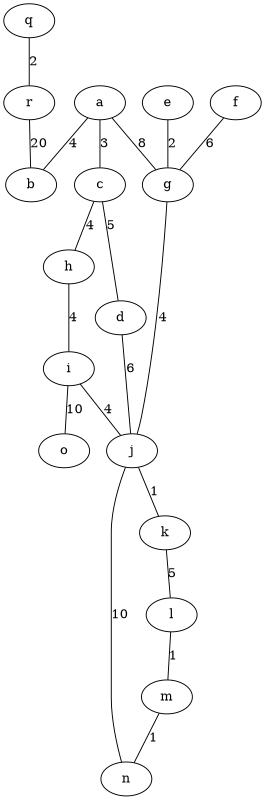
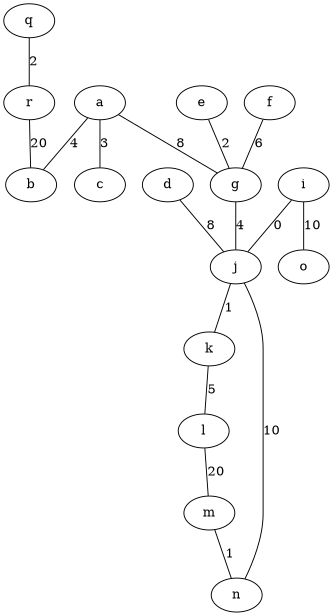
edge "c" -- "d": removed, label "5"
node "h": removed
edge "d" -- "j": label "6" -> "8"
edge "i" -- "j": label "4" -> "0"
edge "l" -- "m": label "1" -> "20"
